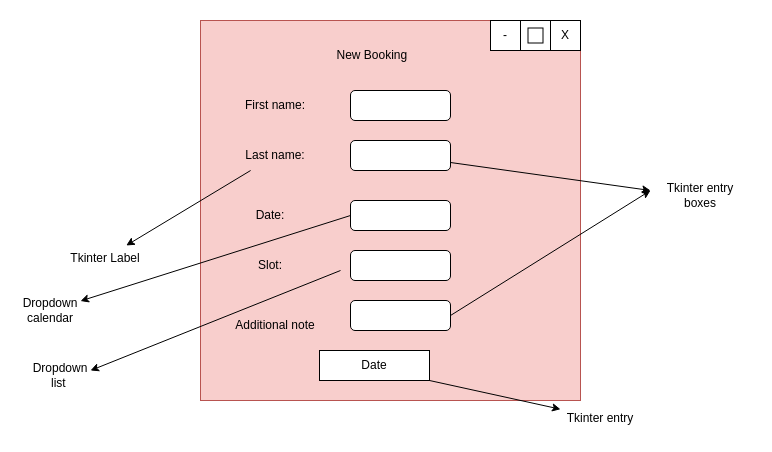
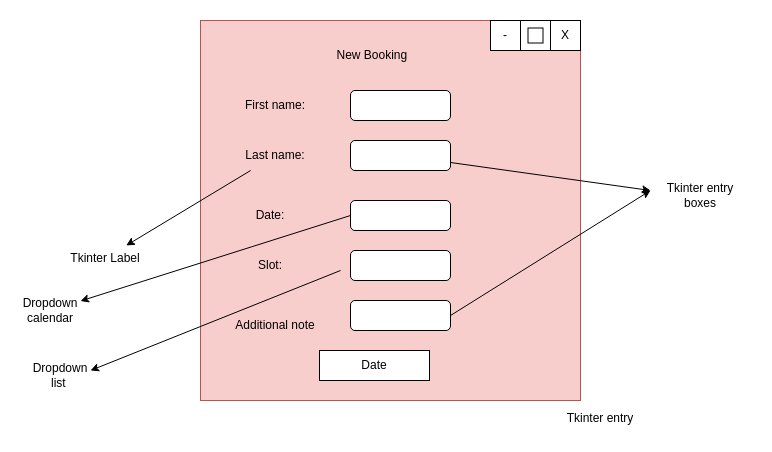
edge "Date" -> "Tkinter entry": removed
